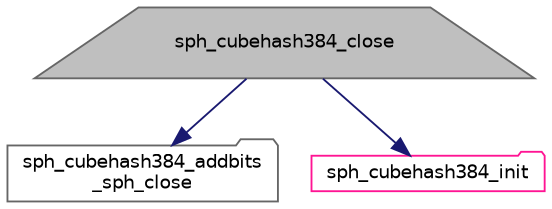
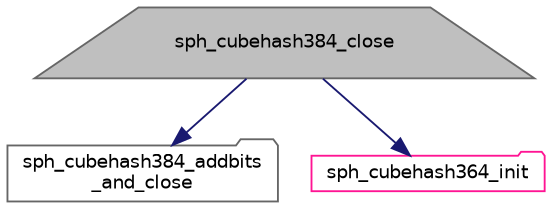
node "sph_cubehash384_addbits _sph_close": label "sph_cubehash384_addbits _sph_close" -> "sph_cubehash384_addbits _and_close"
node "sph_cubehash384_init": label "sph_cubehash384_init" -> "sph_cubehash364_init"
